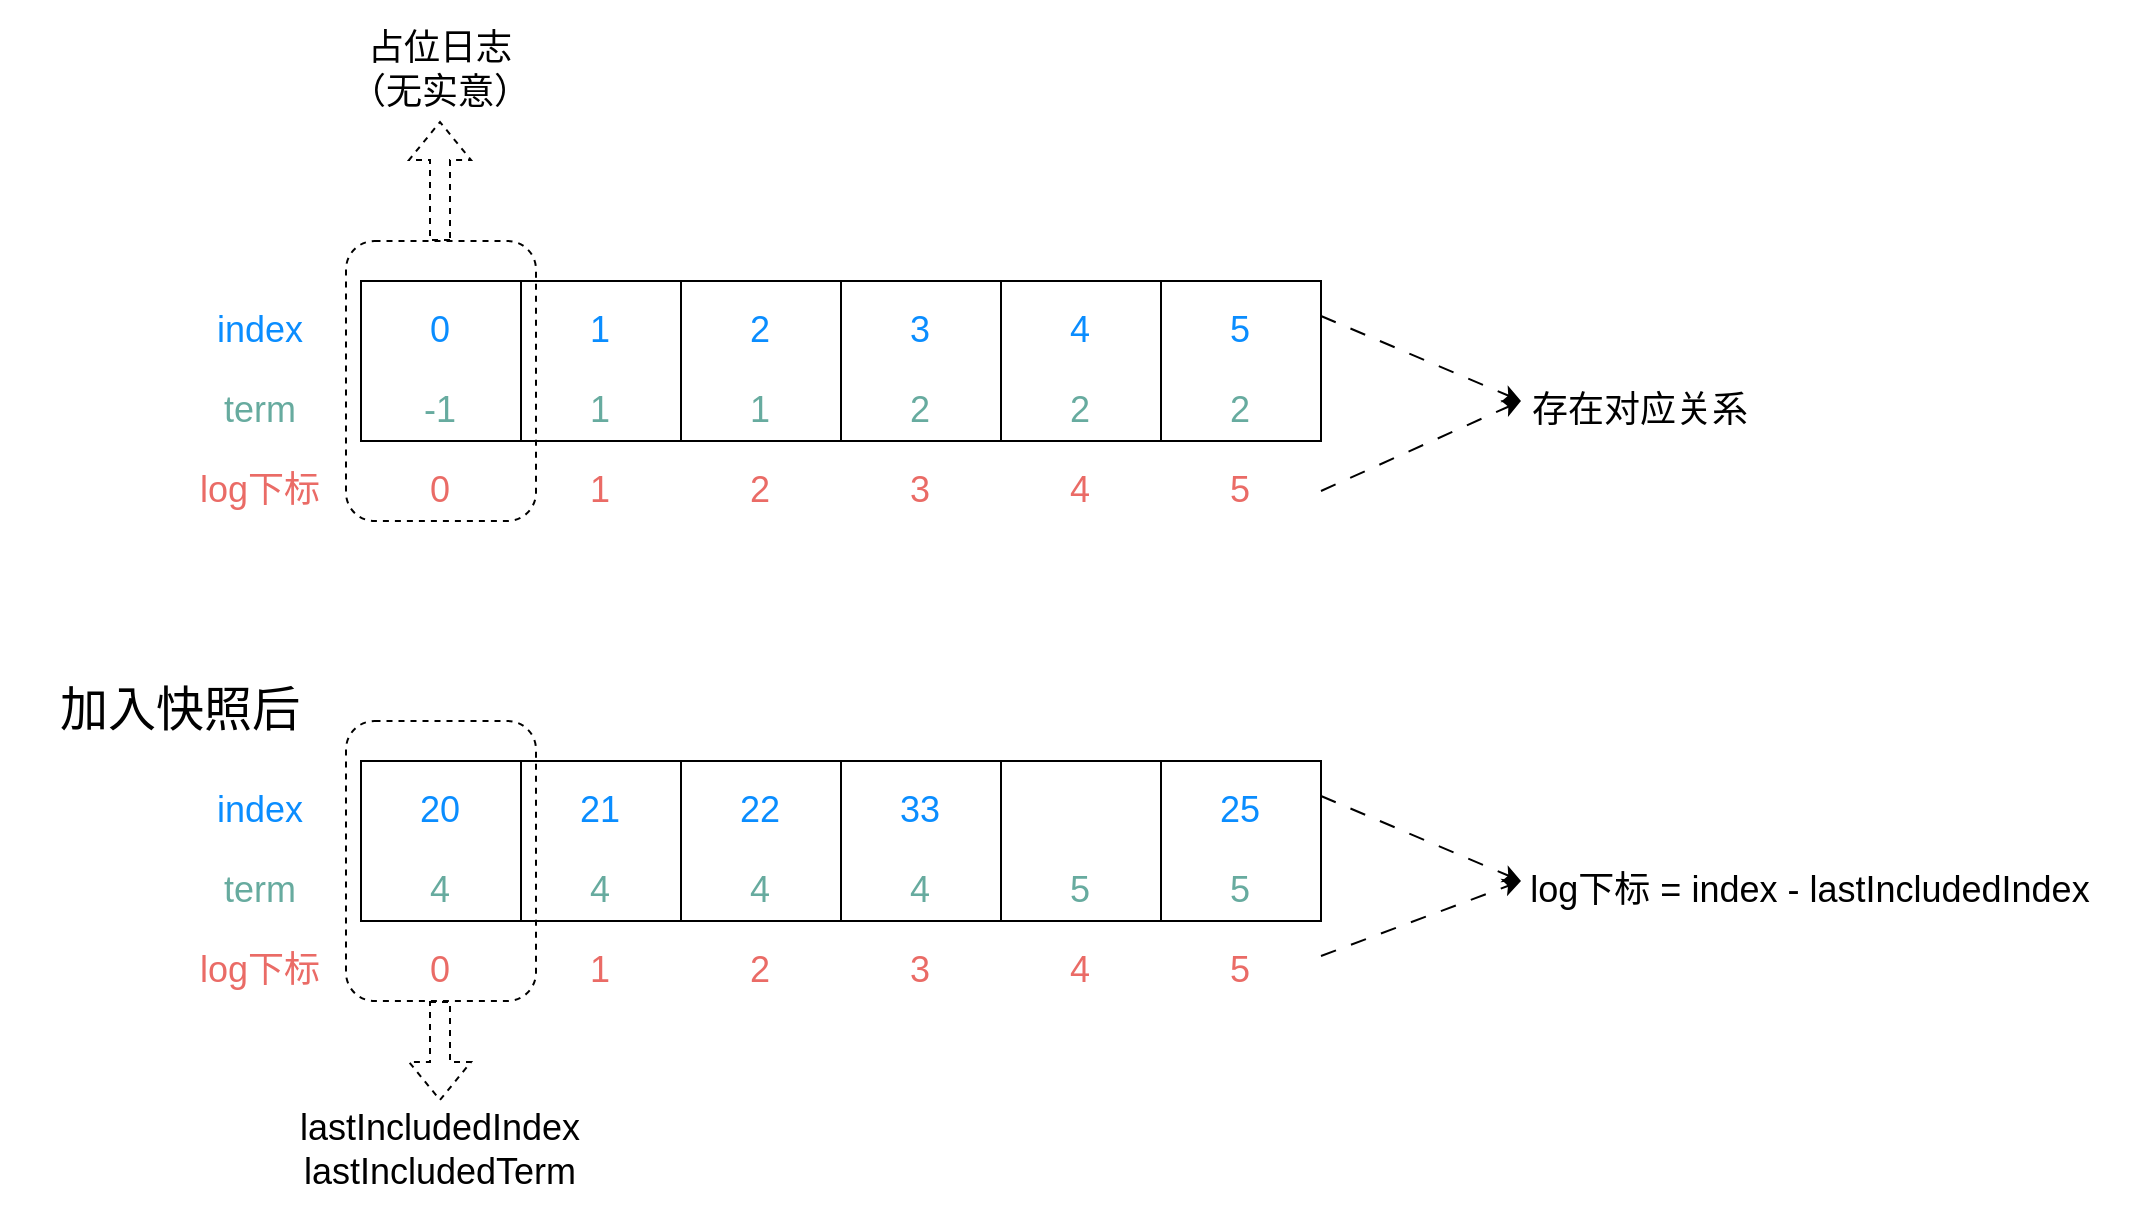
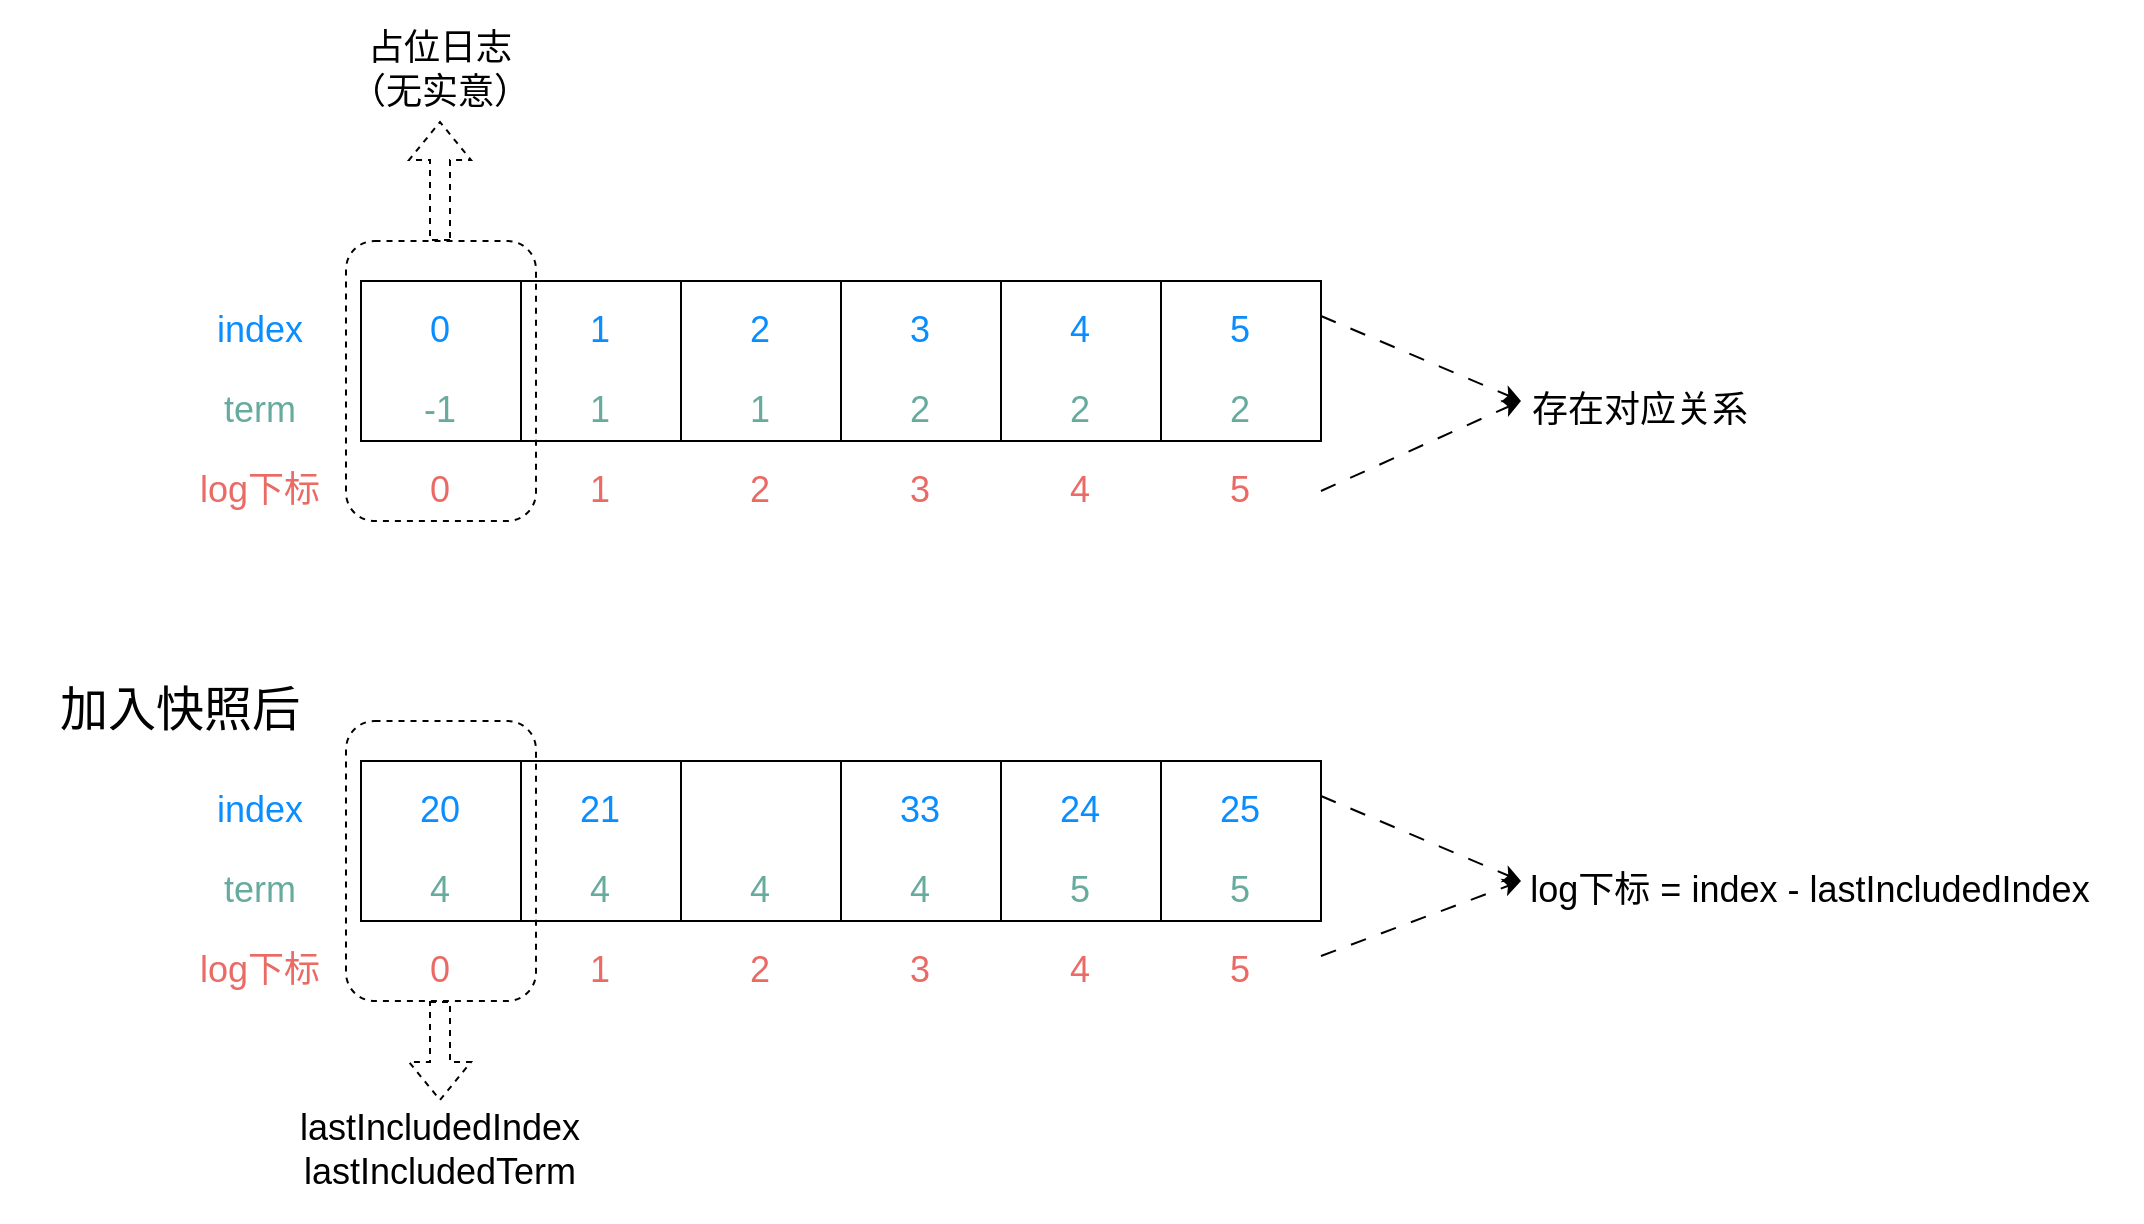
node "22": removed
node "24": added
